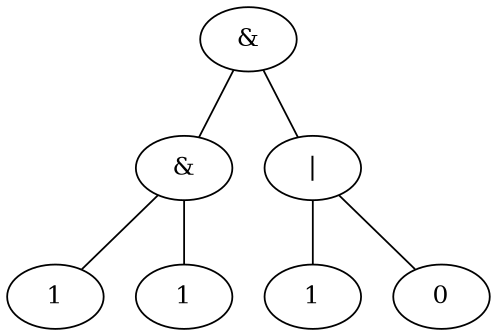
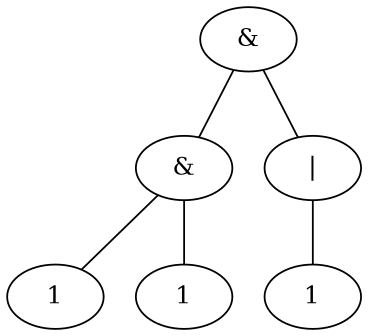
node "0": removed
